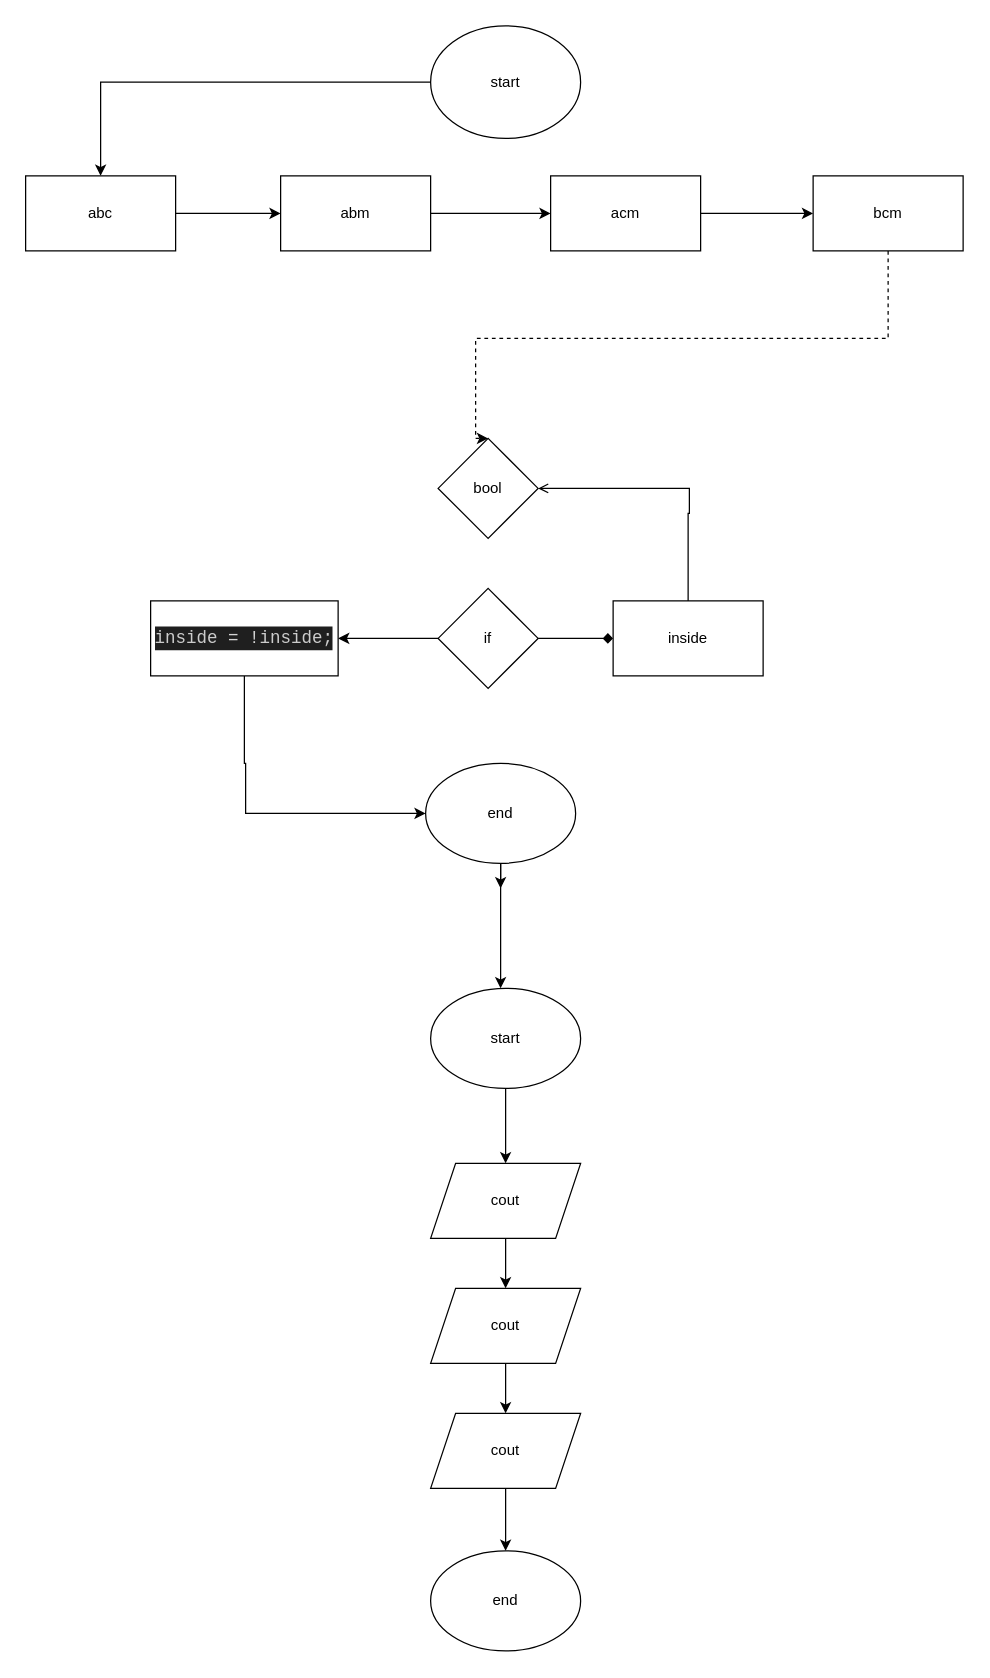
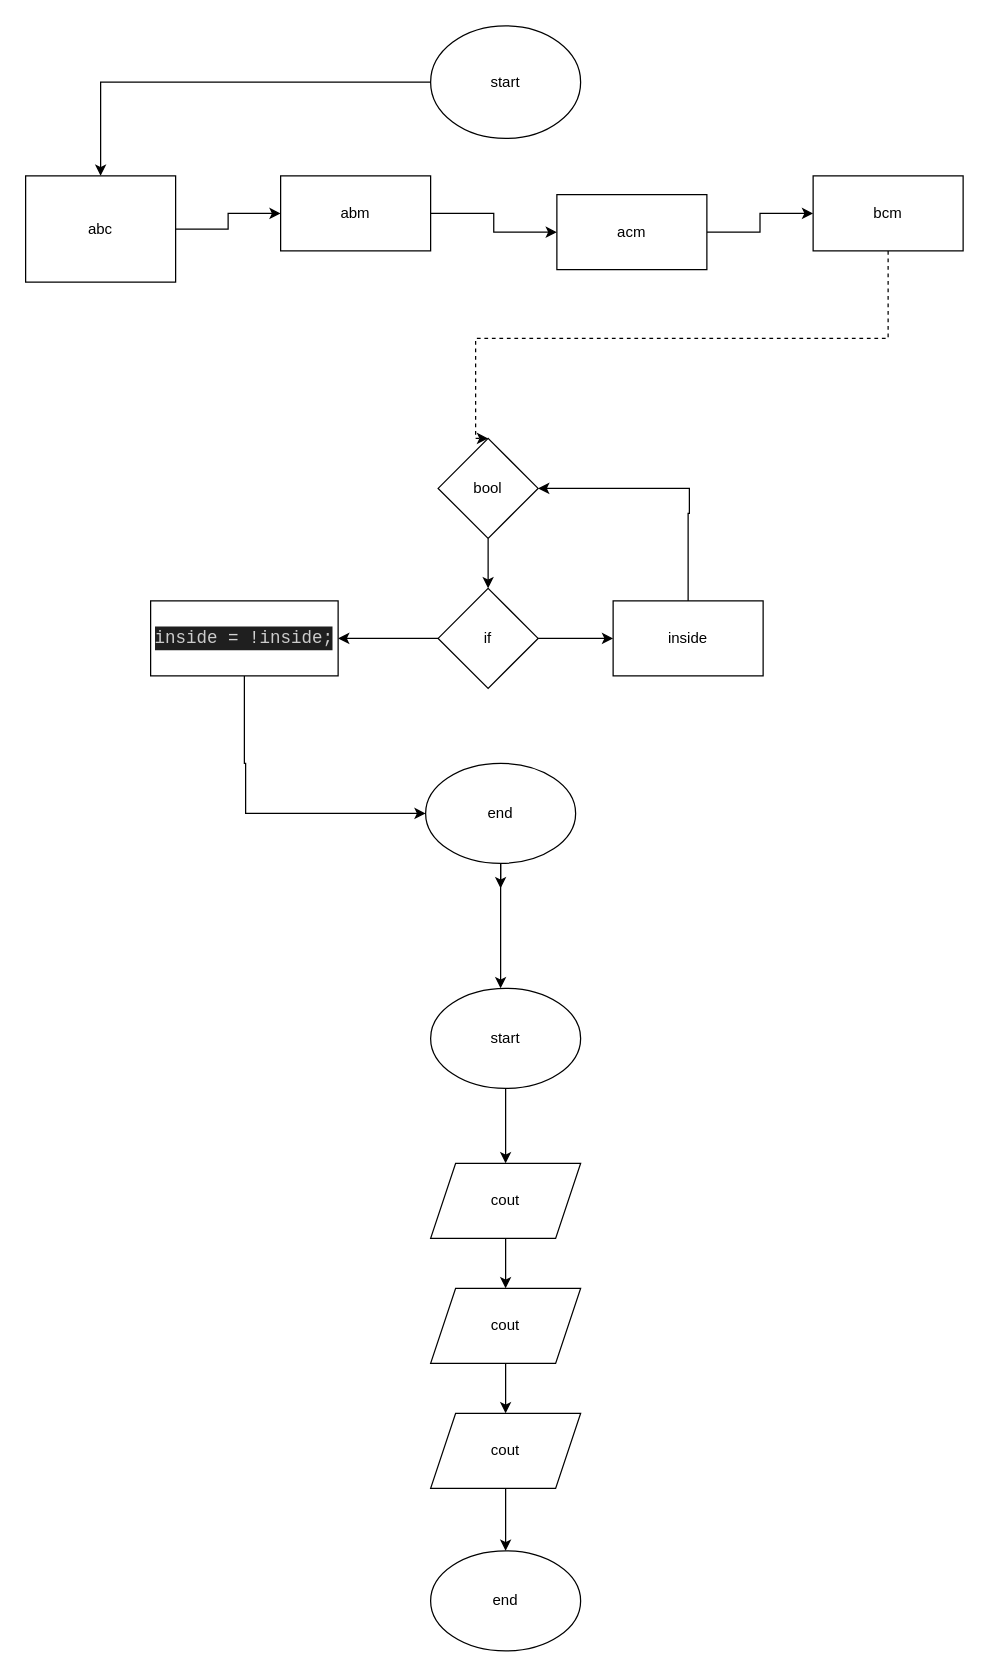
node "abc": size 150x75 -> 150x106
node "acm": moved (626, 213) -> (632, 232)
edge "inside" -> "bool": arrowhead open -> classic
edge "bool" -> "if": added
edge "if" -> "inside": arrowhead diamond -> classic
